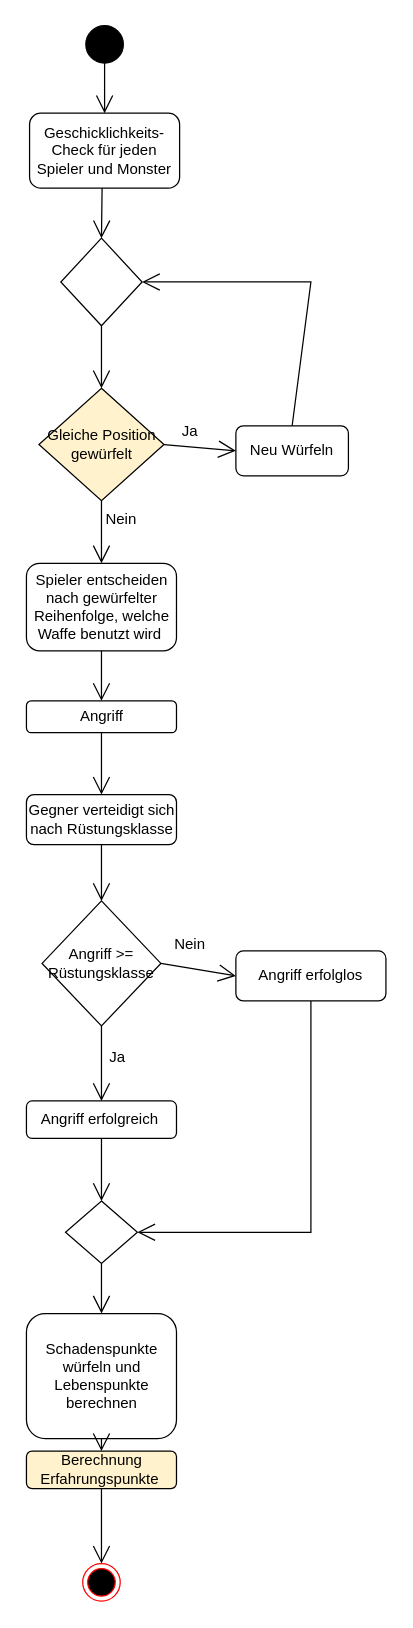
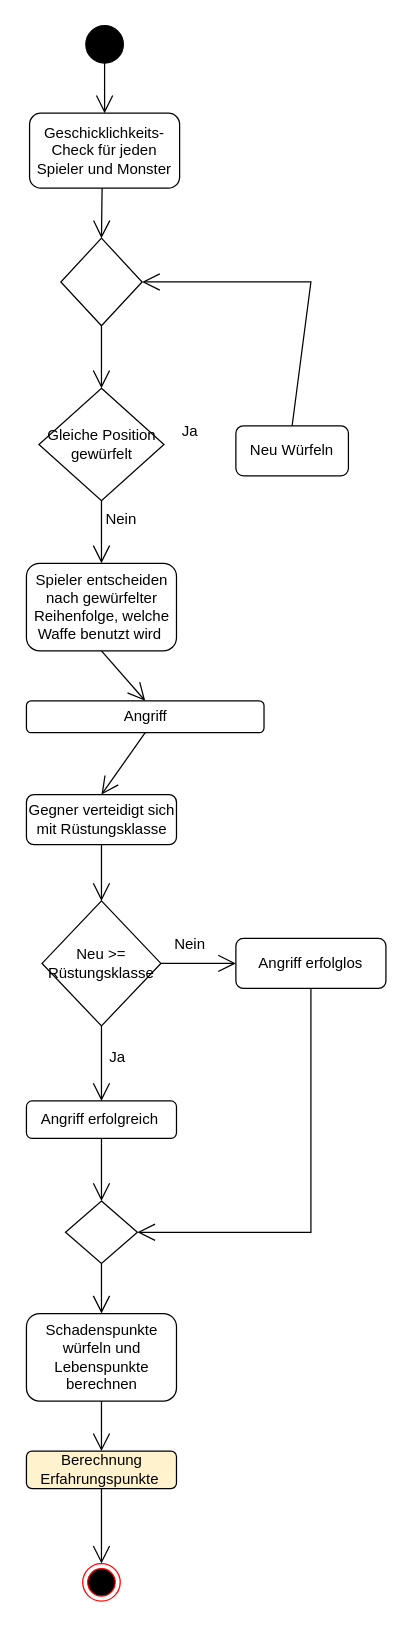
node "Gleiche Position gewürfelt": fillcolor #fff2cc -> #ffffff
edge "Gleiche Position gewürfelt" -> "Neu Würfeln": removed
node "Angriff": size 150x32 -> 238x32
node "Gegner verteidigt sich nach Rüstungsklasse": label "Gegner verteidigt sich nach Rüstungsklasse" -> "Gegner verteidigt sich mit Rüstungsklasse"
node "Angriff >= Rüstungsklasse": label "Angriff >= Rüstungsklasse" -> "Neu >= Rüstungsklasse"
node "Angriff erfolglos": moved (311, 976) -> (311, 963)
node "Schadenspunkte würfeln und Lebenspunkte berechnen": size 150x125 -> 150x88
